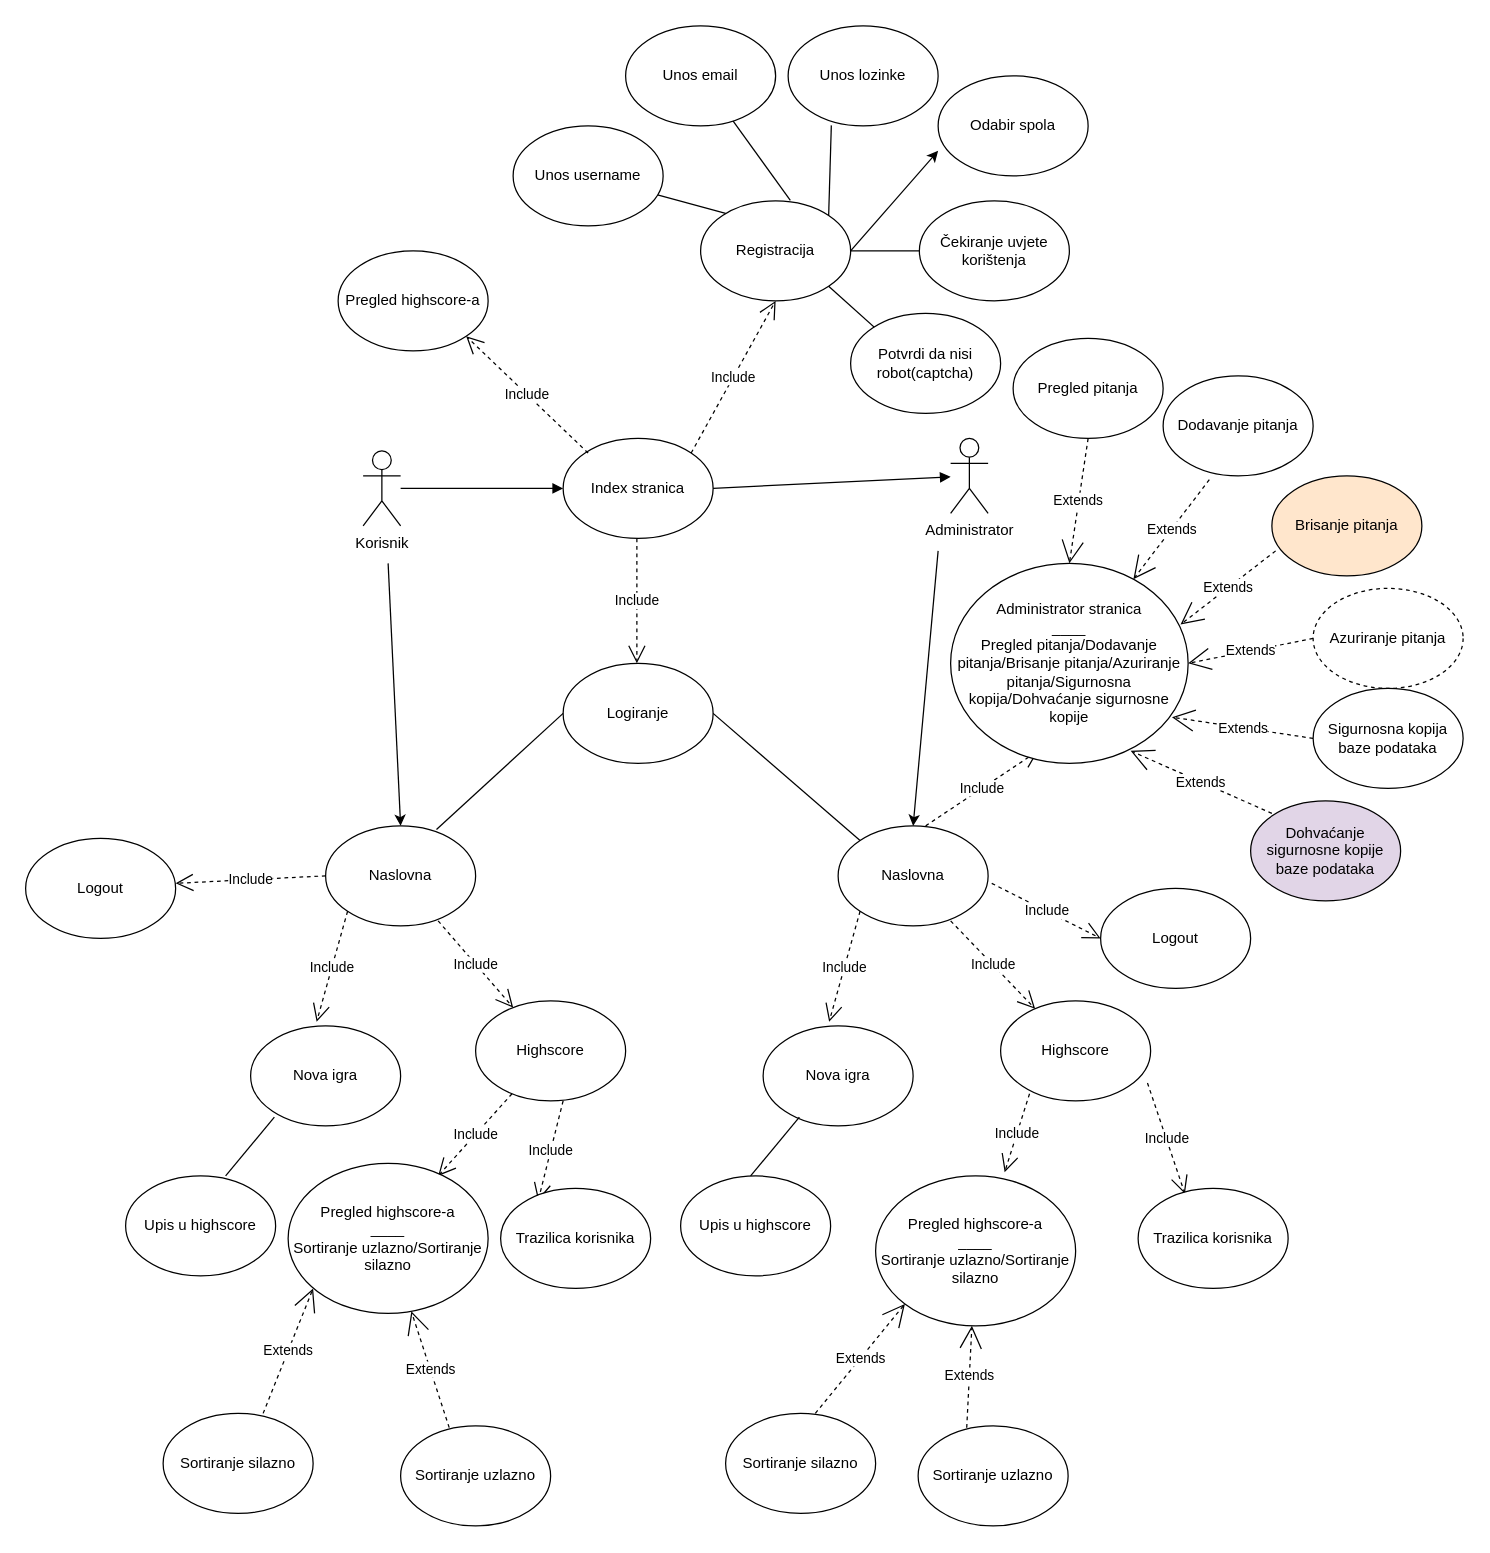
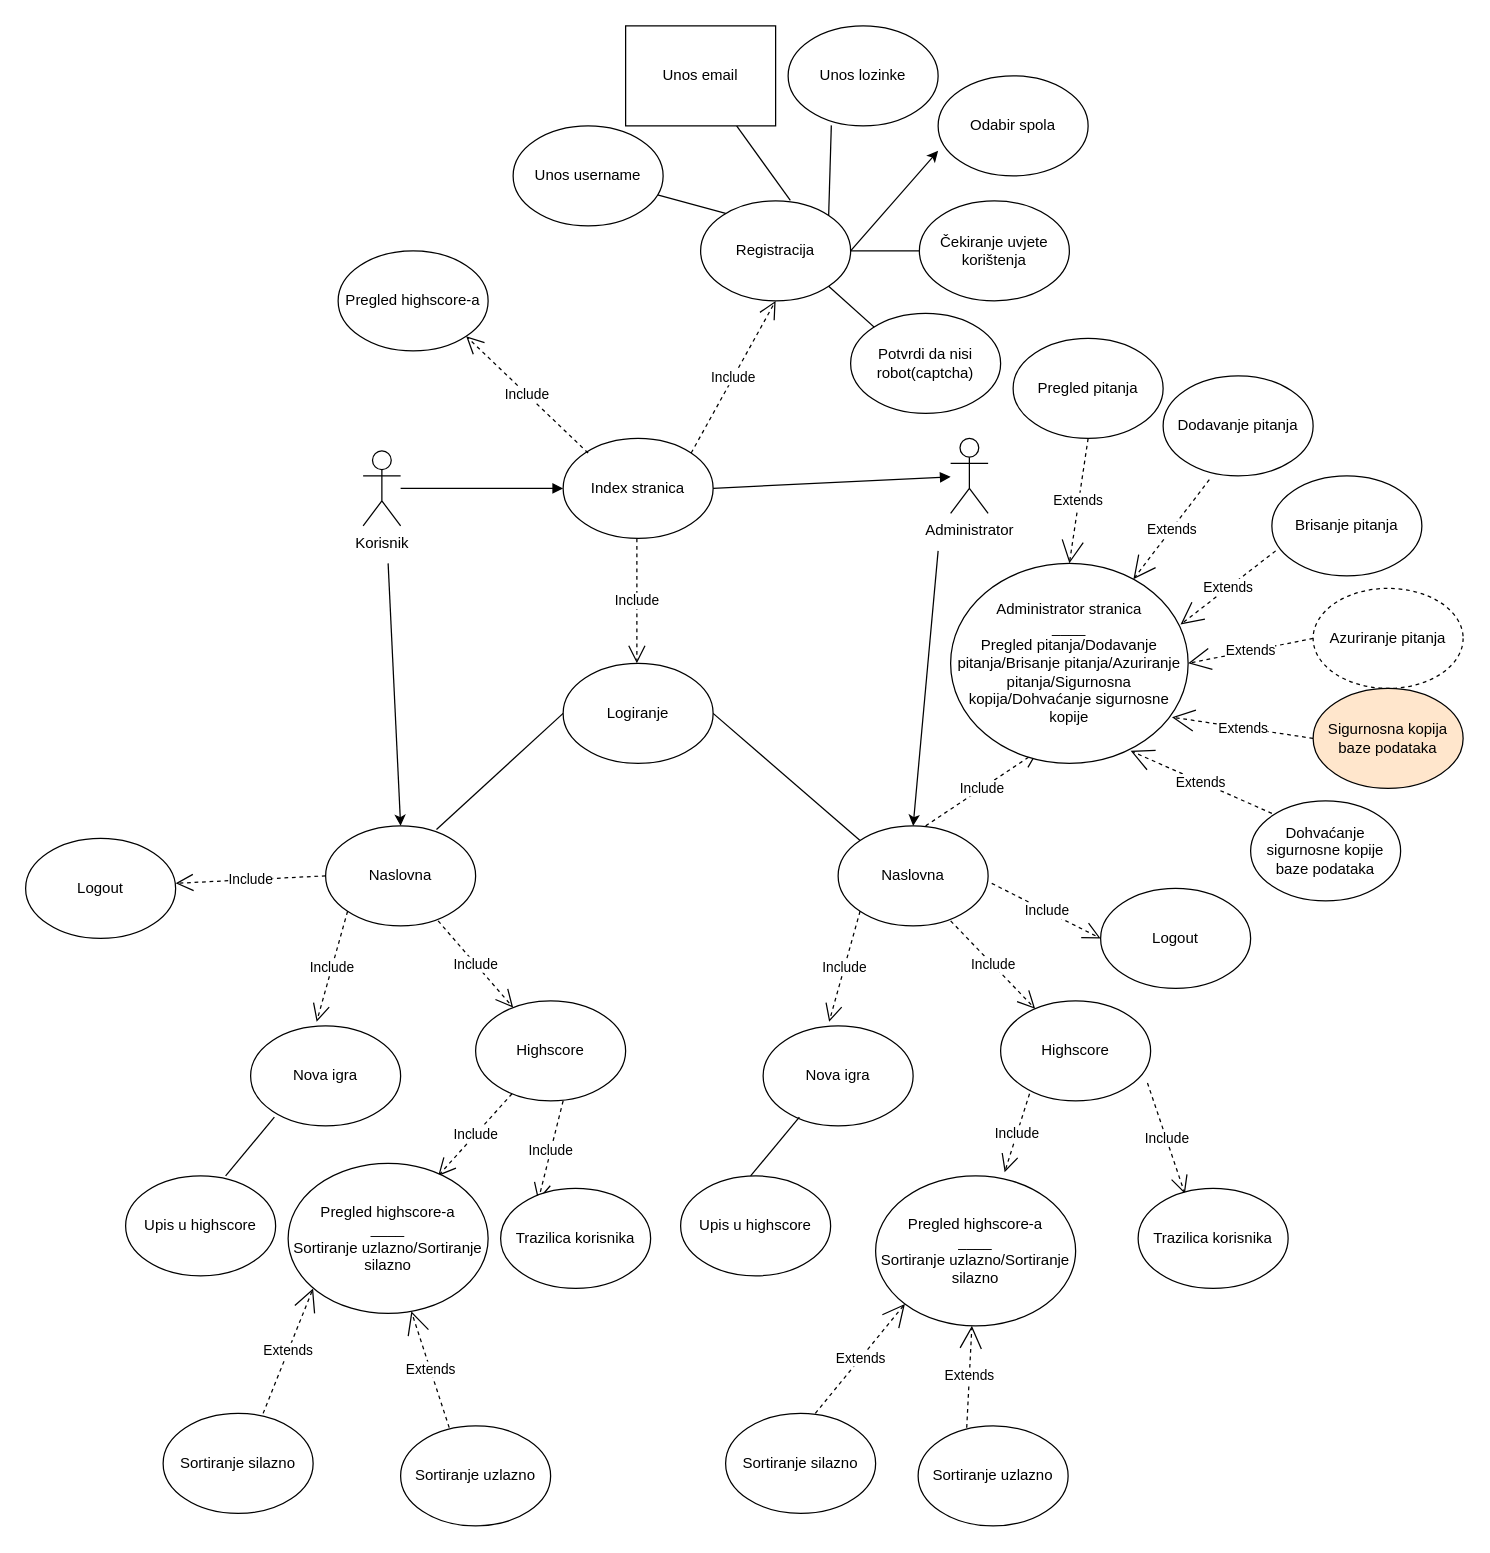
node "Unos email": shape ellipse -> rectangle
node "Brisanje pitanja": fillcolor #ffe6cc -> #ffffff
node "Sigurnosna kopija baze podataka": fillcolor #ffffff -> #ffe6cc
node "Dohvaćanje sigurnosne kopije baze podataka": fillcolor #e1d5e7 -> #ffffff
